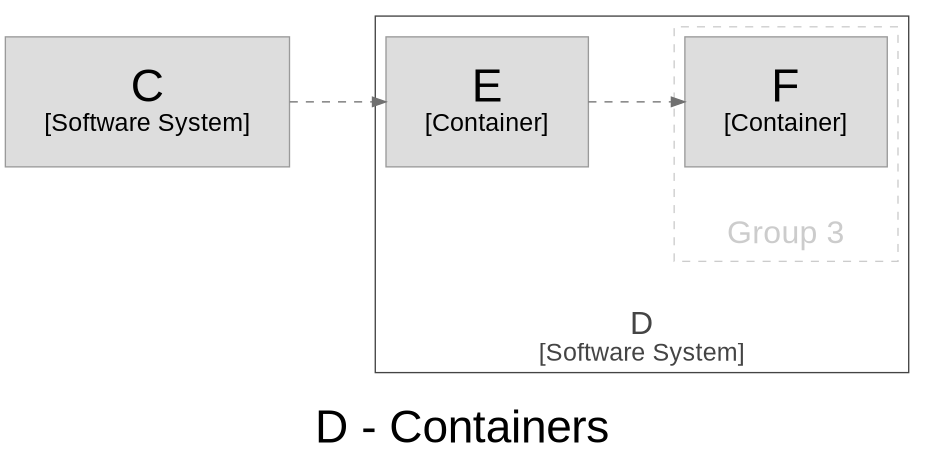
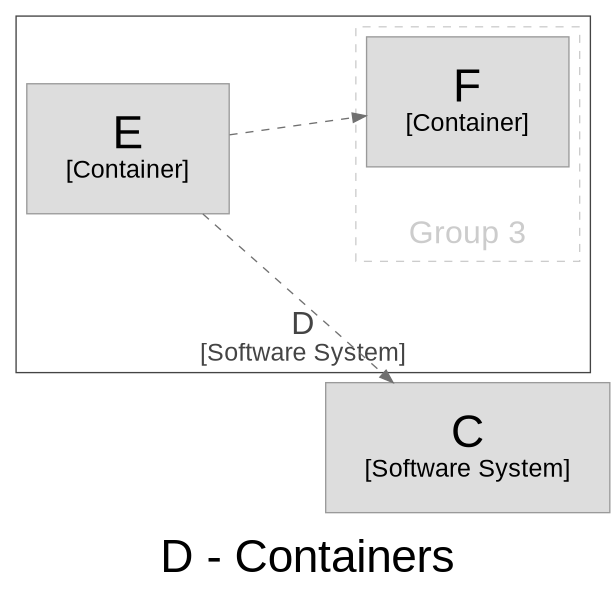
edge "C" -> "E": reversed
